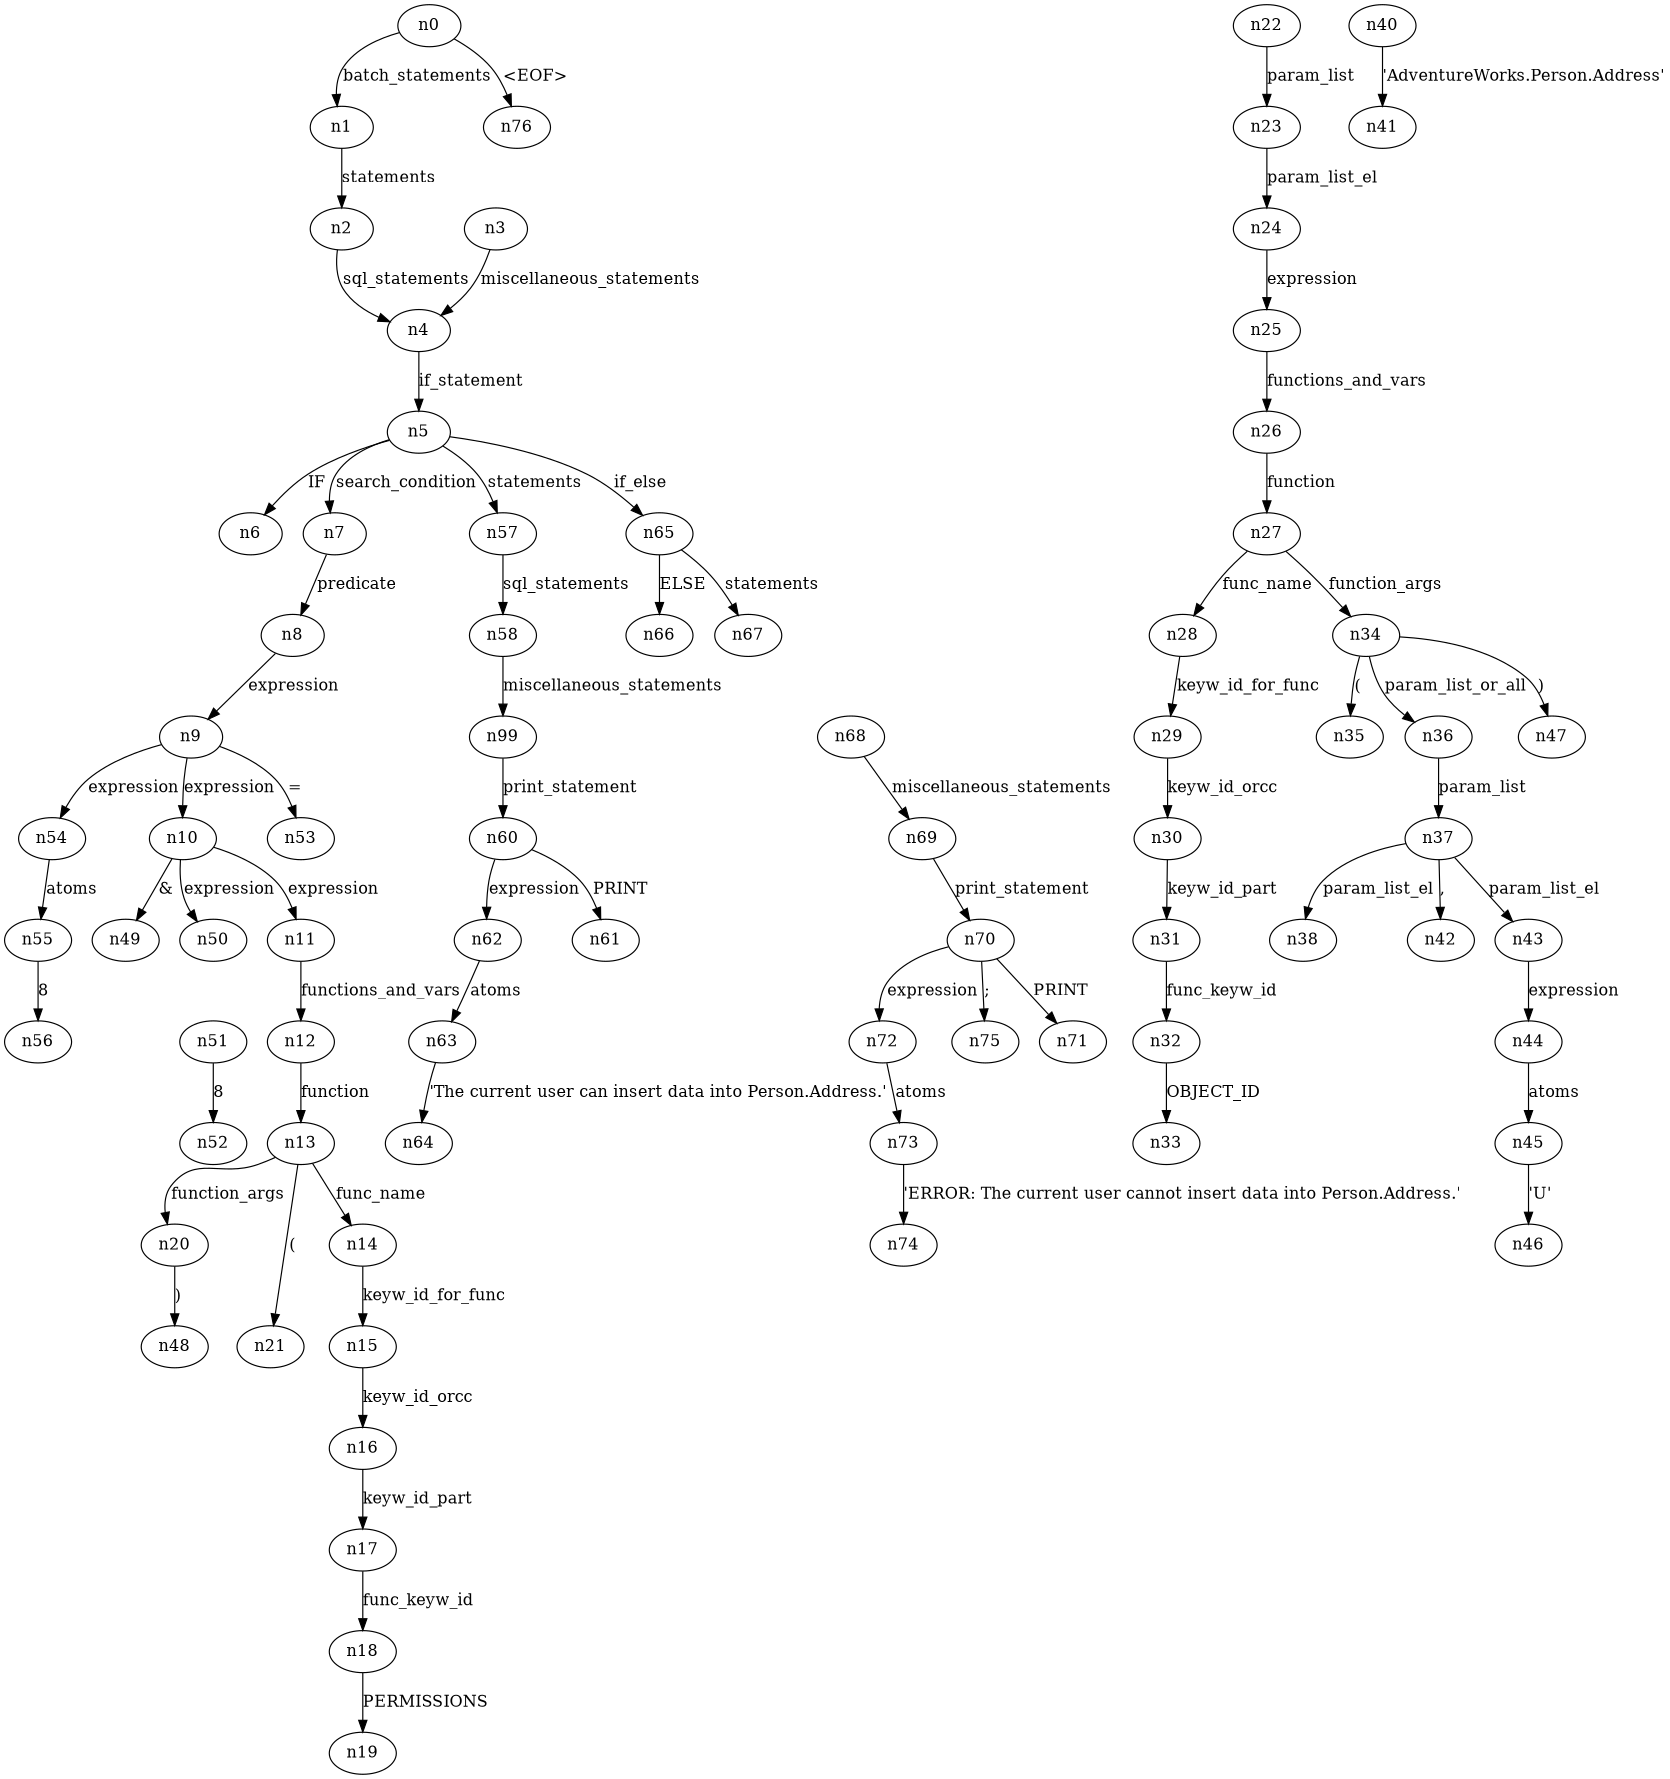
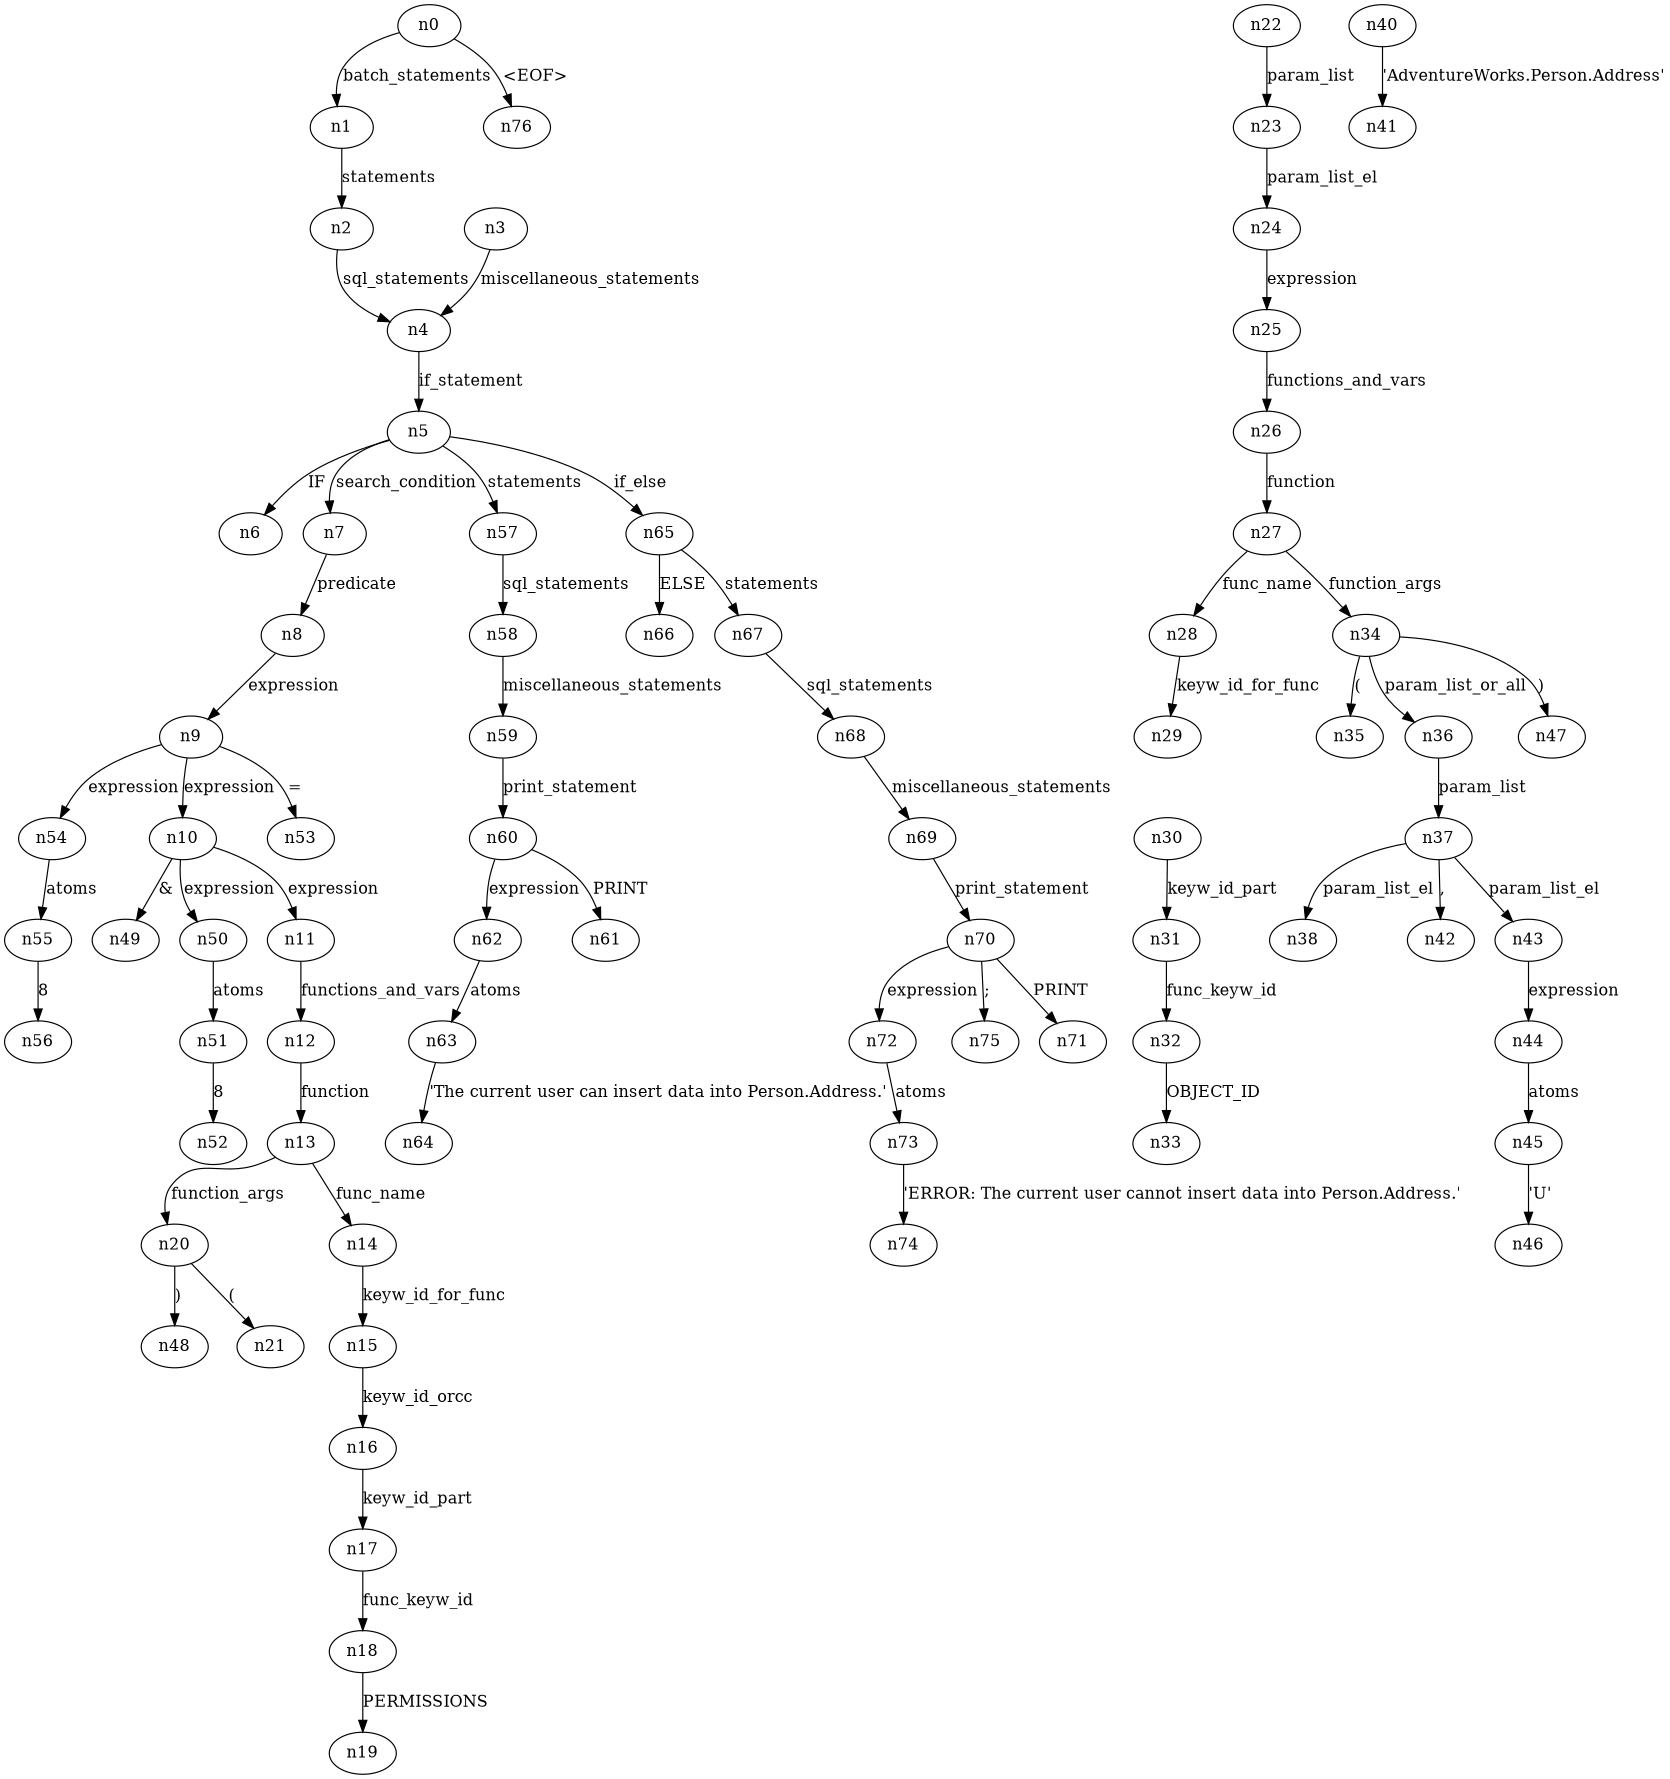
edge "n67" -> "n68": added, label "sql_statements"
node "n99": label "n99" -> "n59"
edge "n29" -> "n30": removed, label "keyw_id_orcc"
edge "n50" -> "n51": added, label "atoms"
edge "n13" -> "n21": now "n20" -> "n21"
